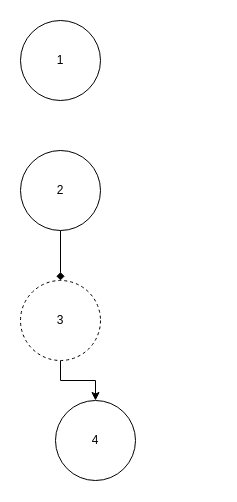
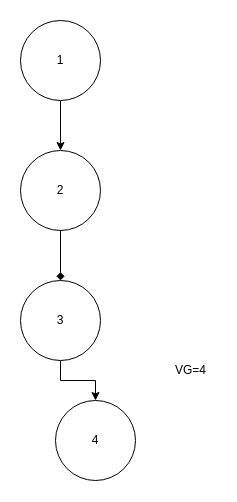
edge "1" -> "2": added
node "3": style dashed -> solid
node "VG=4": added
